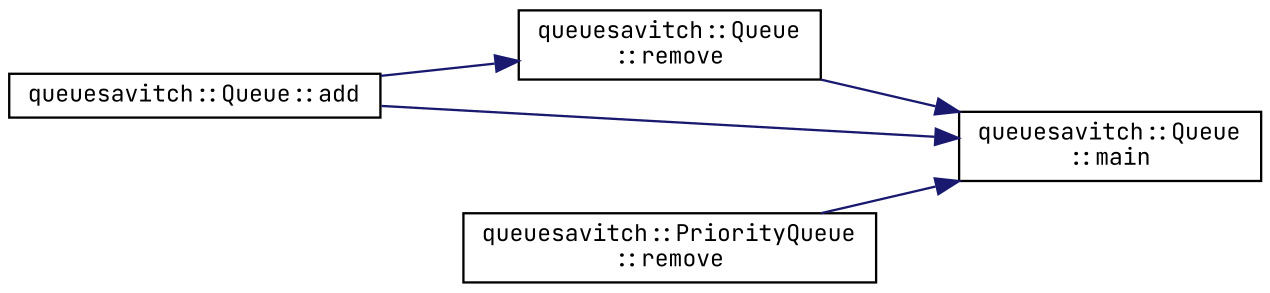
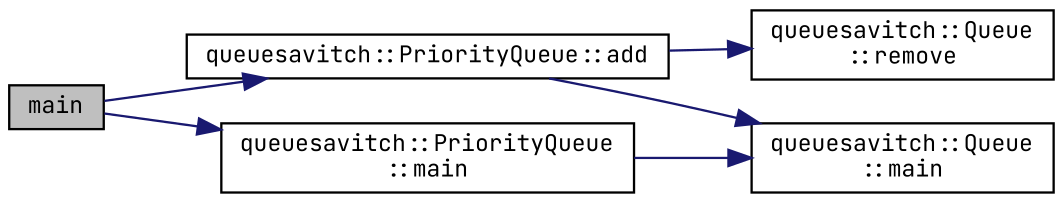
edge "queuesavitch::Queue ::remove" -> "queuesavitch::Queue ::main": removed
node "queuesavitch::Queue::add": label "queuesavitch::Queue::add" -> "queuesavitch::PriorityQueue::add"
node "main": added
node "queuesavitch::PriorityQueue ::remove": label "queuesavitch::PriorityQueue ::remove" -> "queuesavitch::PriorityQueue ::main"
